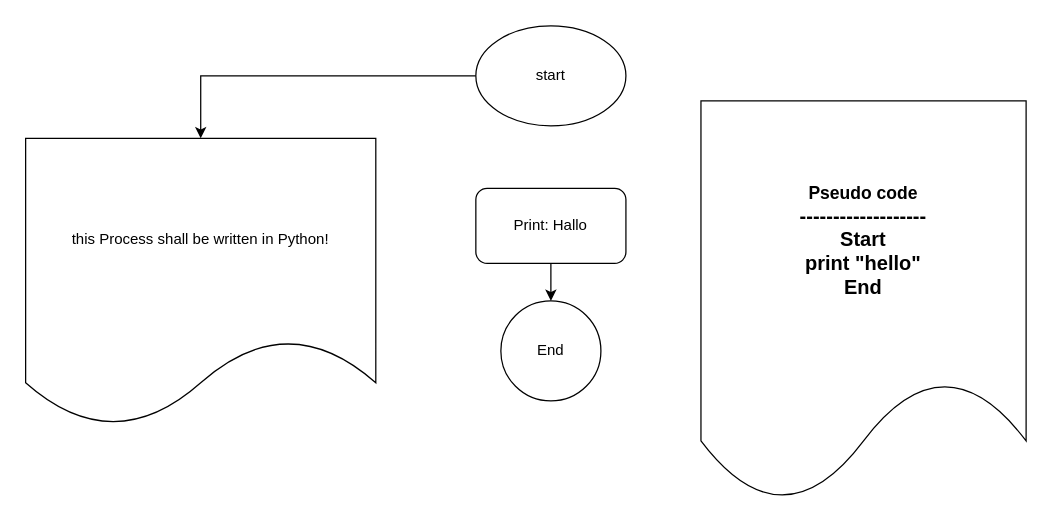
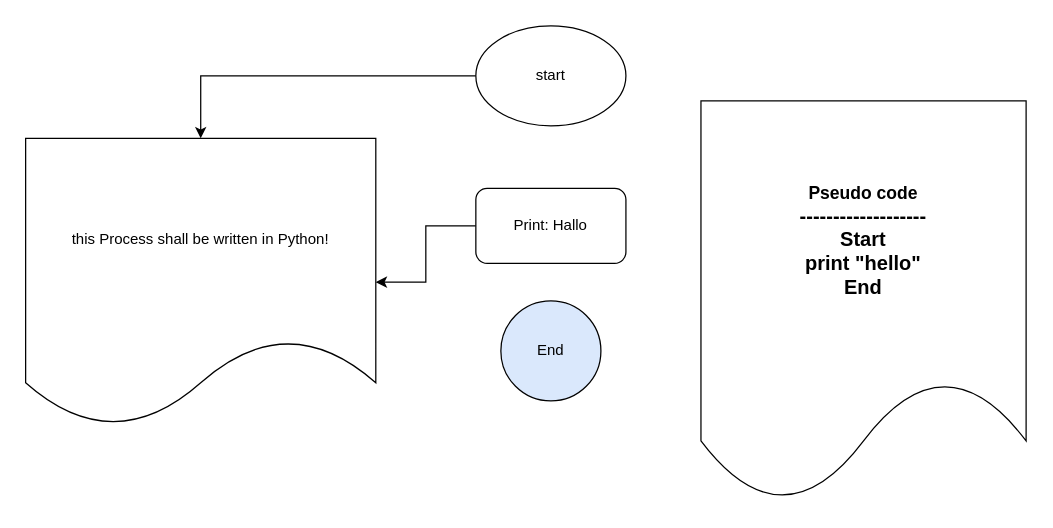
edge "Print: Hallo" -> "End": now "Print: Hallo" -> "this Process shall be written in Python!"
node "End": fillcolor #ffffff -> #dae8fc
